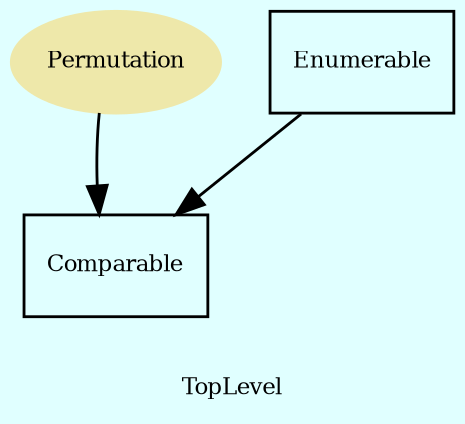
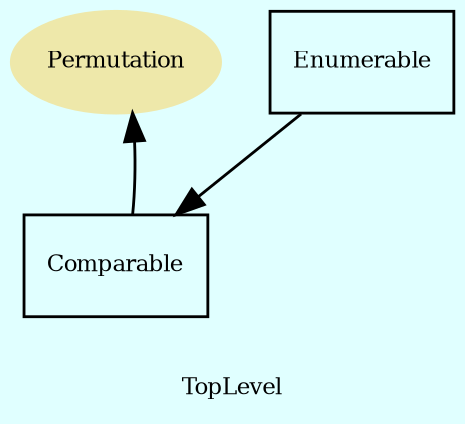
edge "Permutation" -> "Comparable": reversed
